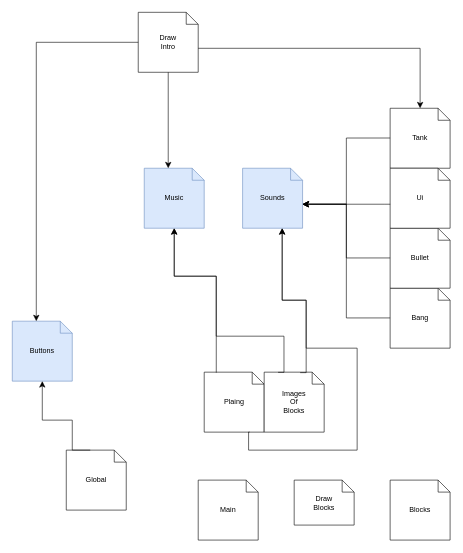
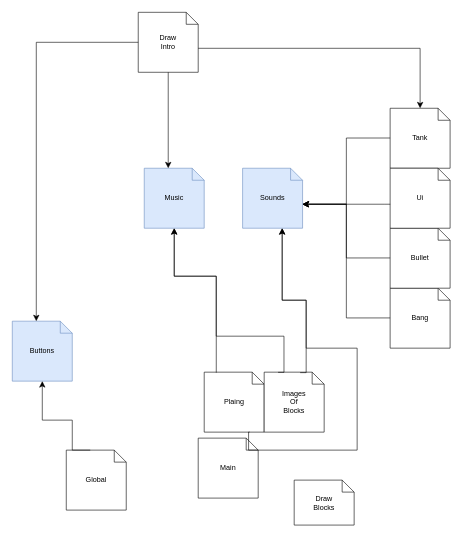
node "Main": moved (228, 510) -> (228, 468)
node "Blocks": removed
